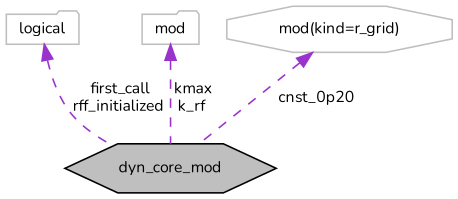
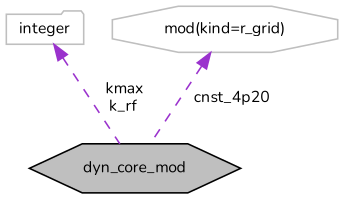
node "logical": removed
node "mod": label "mod" -> "integer"
edge "dyn_core_mod" -> "mod(kind=r_grid)": label " cnst_0p20" -> " cnst_4p20"
